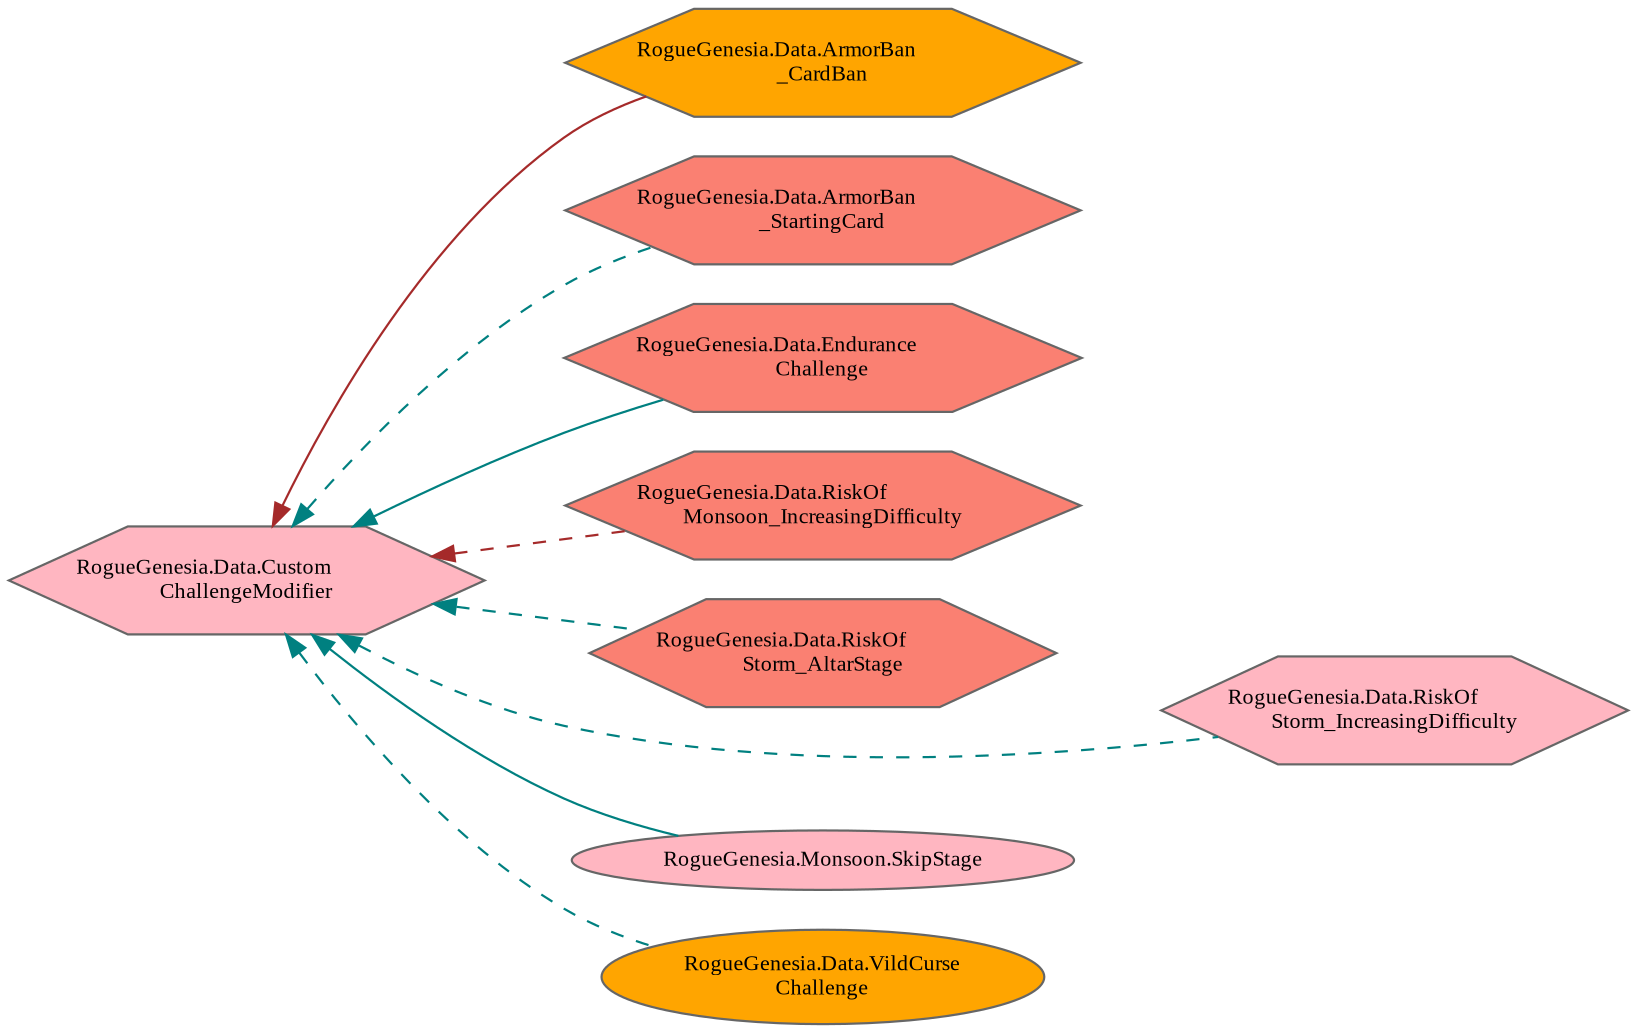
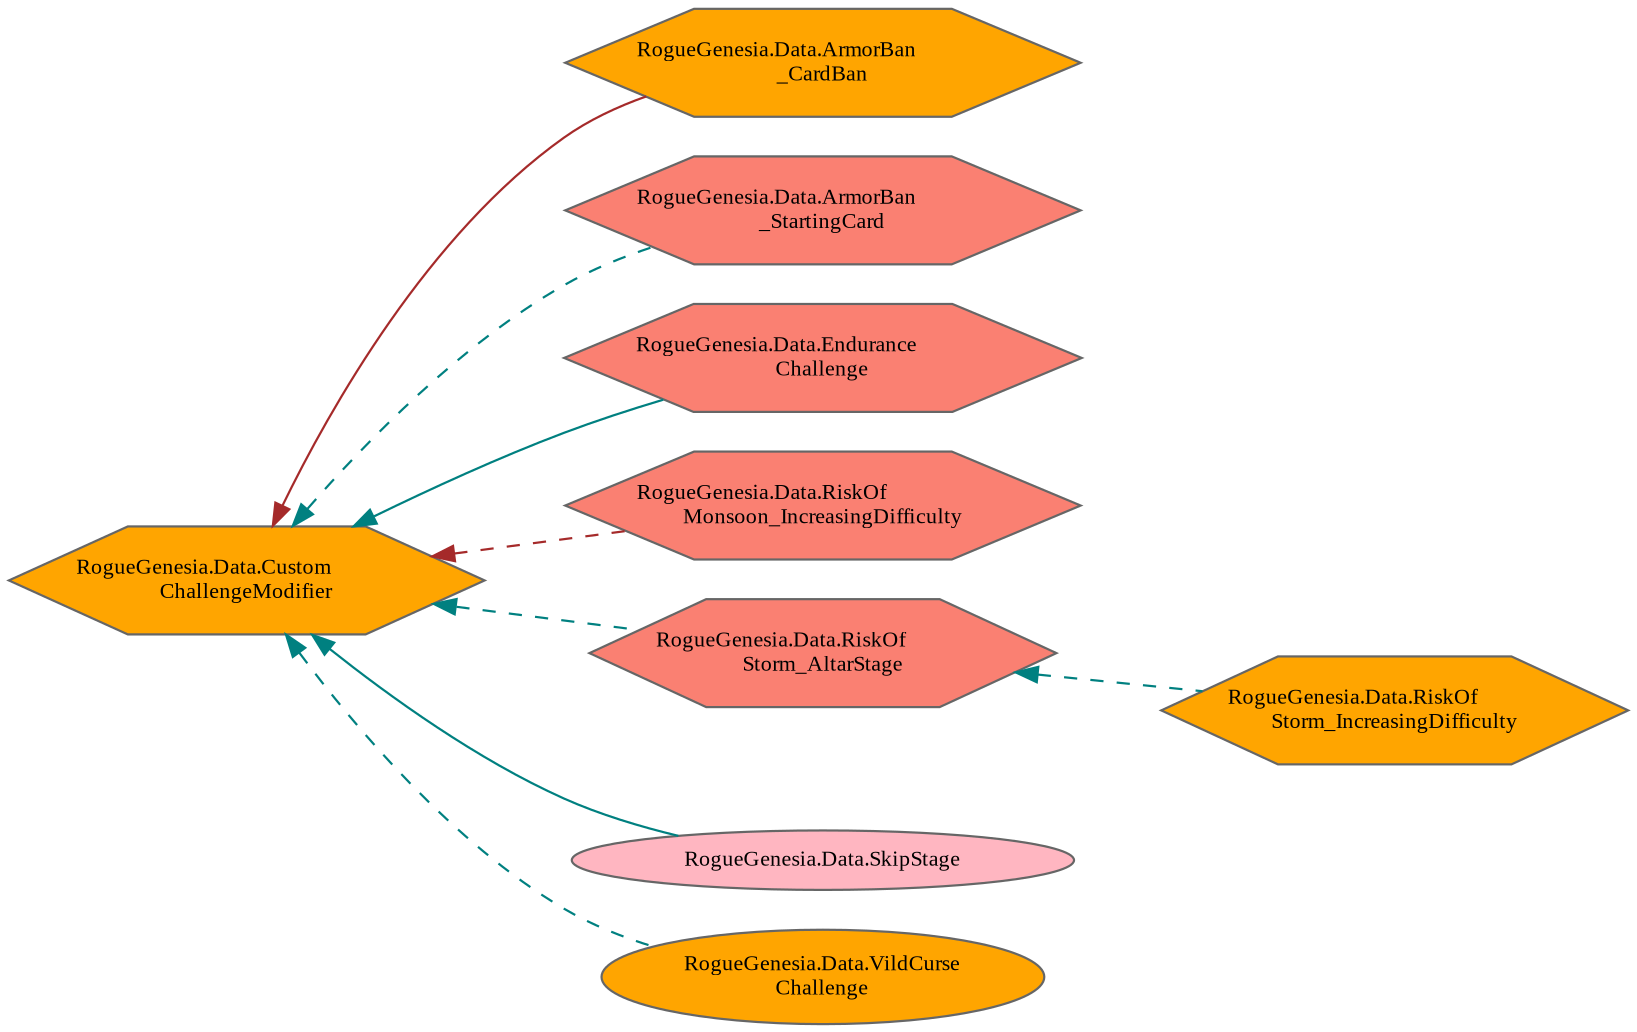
node "RogueGenesia.Data.Custom ChallengeModifier": fillcolor lightpink -> orange
node "RogueGenesia.Data.RiskOf Storm_IncreasingDifficulty": fillcolor lightpink -> orange
edge "RogueGenesia.Data.RiskOf Storm_IncreasingDifficulty" -> "RogueGenesia.Data.Custom ChallengeModifier": now "RogueGenesia.Data.RiskOf Storm_IncreasingDifficulty" -> "RogueGenesia.Data.RiskOf Storm_AltarStage"
node "RogueGenesia.Monsoon.SkipStage": label "RogueGenesia.Monsoon.SkipStage" -> "RogueGenesia.Data.SkipStage"
